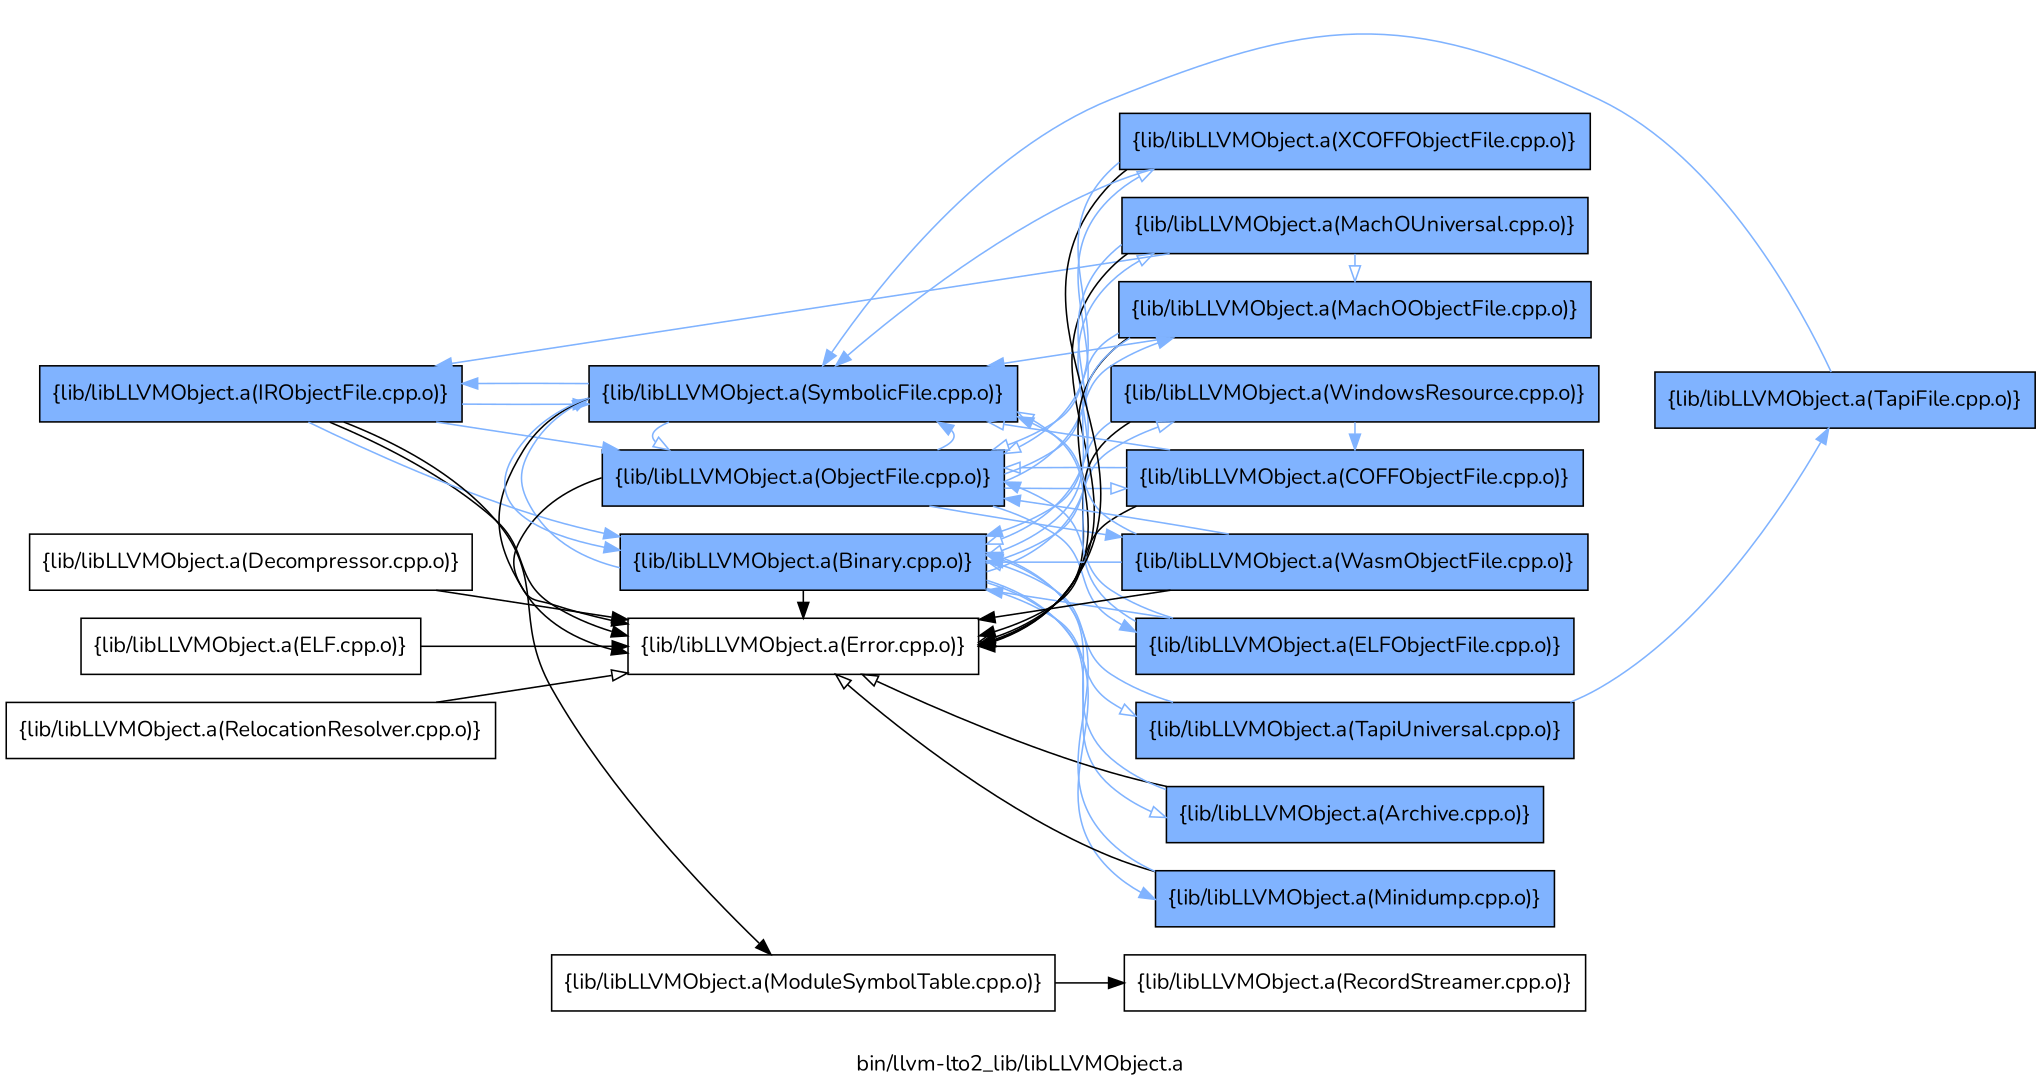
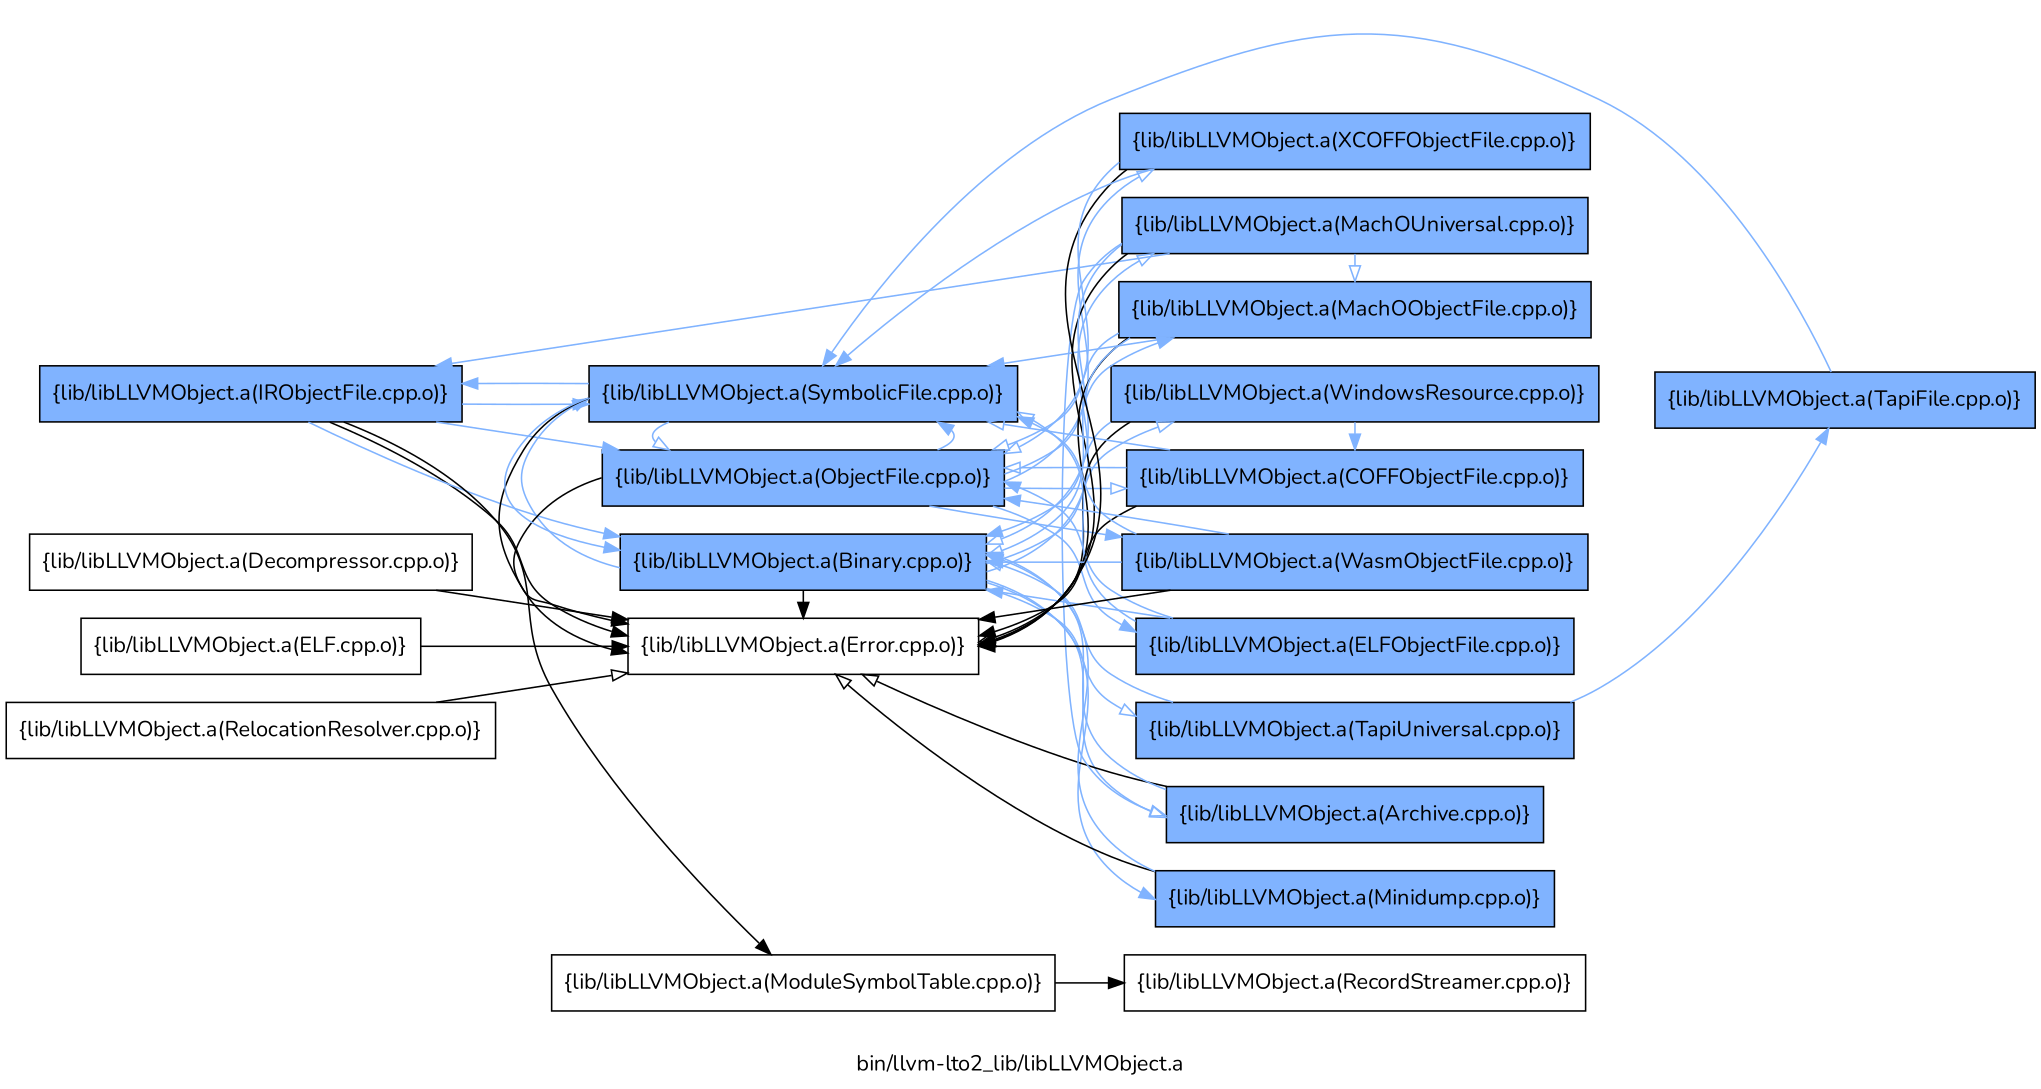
edge "{lib/libLLVMObject.a(MachOUniversal.cpp.o)}" -> "{lib/libLLVMObject.a(Archive.cpp.o)}": added
